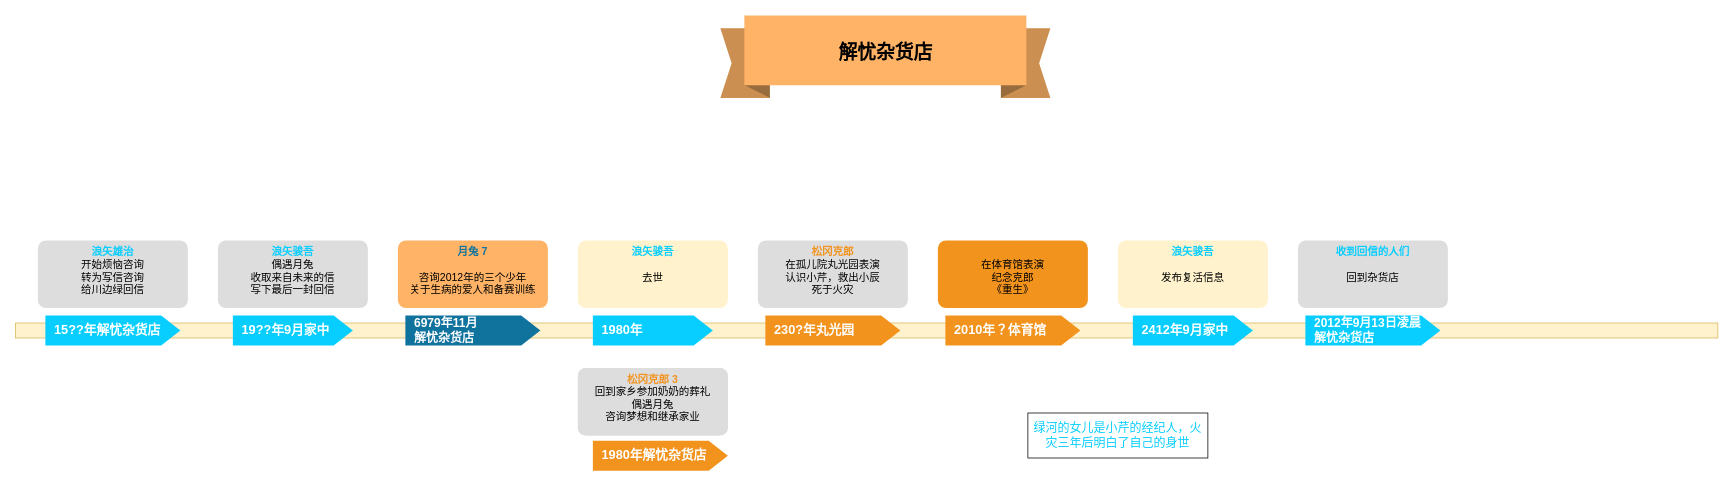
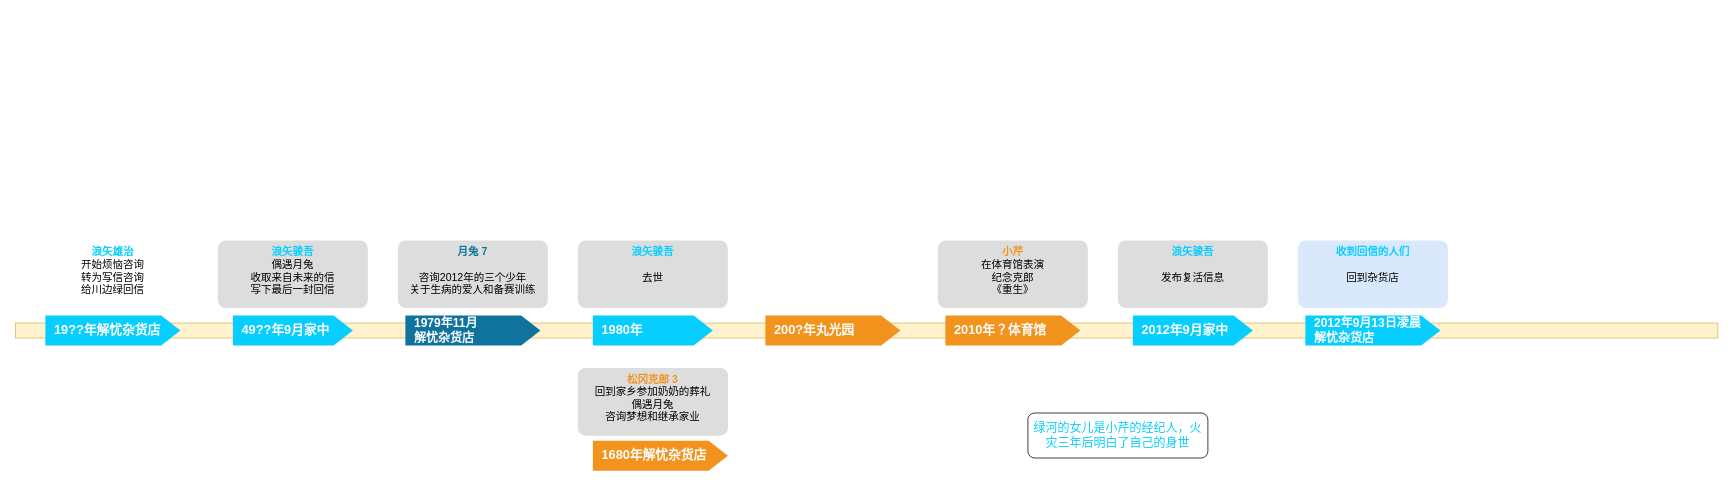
node "解忧杂货店": removed
node "浪矢雄治 开始烦恼咨询 转为写信咨询 给川边绿回信": fillcolor #dddddd -> #ffffff
node "月兔 7 咨询2012年的三个少年 关于生病的爱人和备赛训练": fillcolor #ffb366 -> #dddddd
node "浪矢骏吾 去世": fillcolor #fff2cc -> #dddddd
node "松冈克郎在孤儿院丸光园表演 认识小芹，救出小辰 死于火灾": removed
node "小芹在体育馆表演 纪念克郎 《重生》": fillcolor #f2931e -> #dddddd
node "浪矢骏吾 发布复活信息": fillcolor #fff2cc -> #dddddd
node "收到回信的人们 回到杂货店": fillcolor #dddddd -> #dae8fc
node "15??年解忧杂货店": label "15??年解忧杂货店" -> "19??年解忧杂货店"
node "19??年9月家中": label "19??年9月家中" -> "49??年9月家中"
node "6979年11月解忧杂货店": label "6979年11月解忧杂货店" -> "1979年11月解忧杂货店"
node "230?年丸光园": label "230?年丸光园" -> "200?年丸光园"
node "2412年9月家中": label "2412年9月家中" -> "2012年9月家中"
node "绿河的女儿是小芹的经纪人，火灾三年后明白了自己的身世": shape rectangle -> rounded rectangle
node "1980年解忧杂货店": label "1980年解忧杂货店" -> "1680年解忧杂货店"
